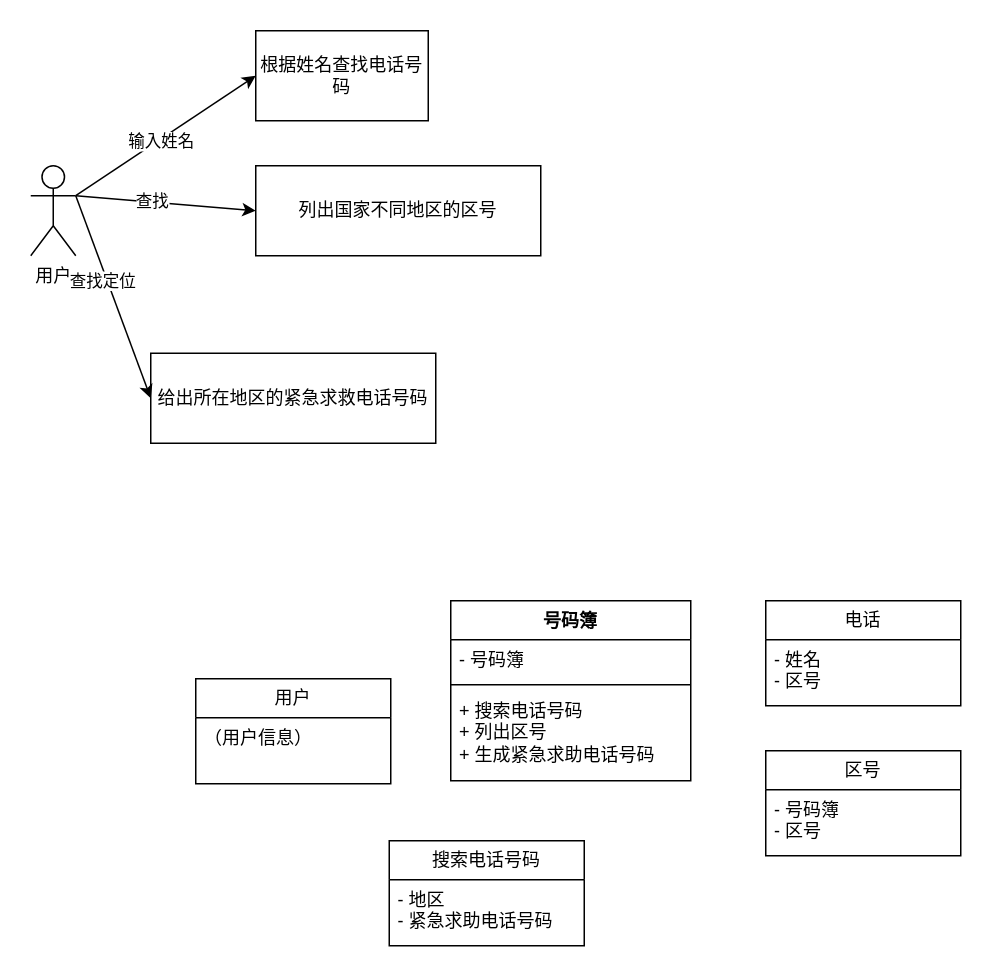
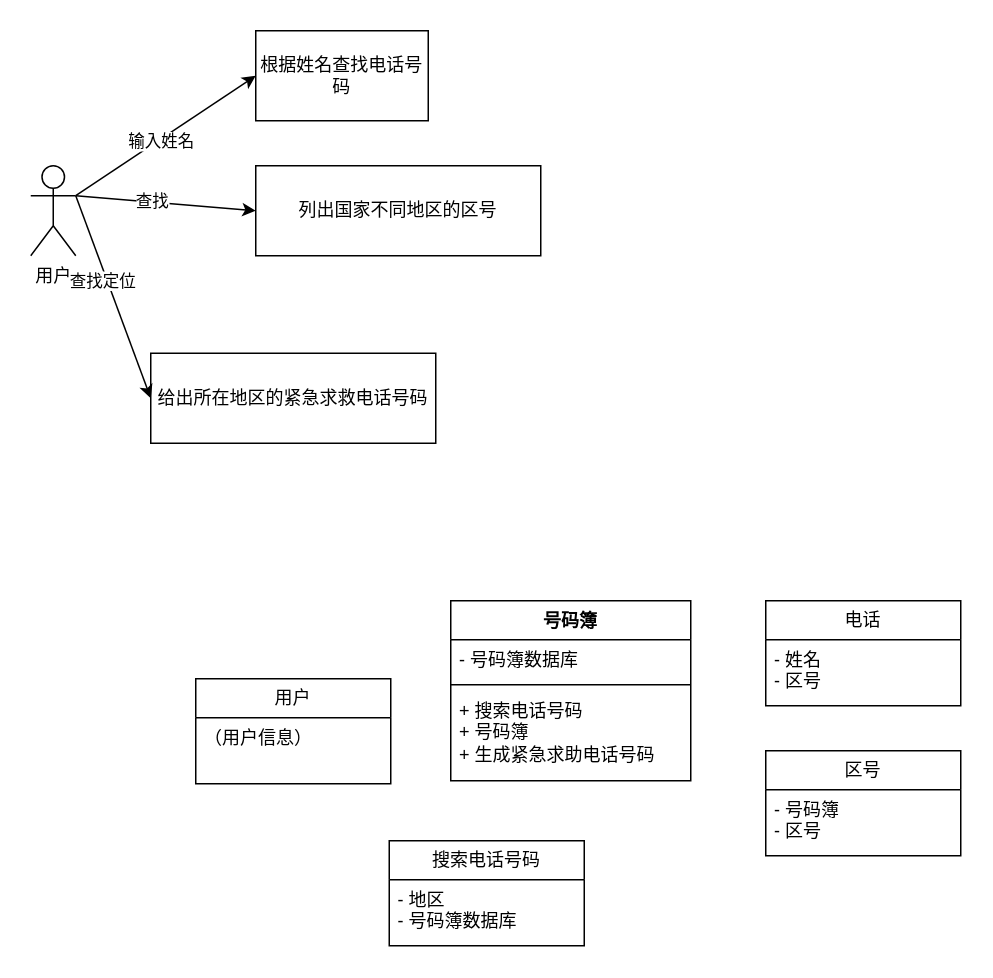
node "- 号码簿": label "- 号码簿" -> "- 号码簿数据库"
node "+ 搜索电话号码 + 列出区号 + 生成紧急求助电话号码": label "+ 搜索电话号码 + 列出区号 + 生成紧急求助电话号码" -> "+ 搜索电话号码 + 号码簿 + 生成紧急求助电话号码"
node "- 地区 - 紧急求助电话号码": label "- 地区 - 紧急求助电话号码" -> "- 地区 - 号码簿数据库"
